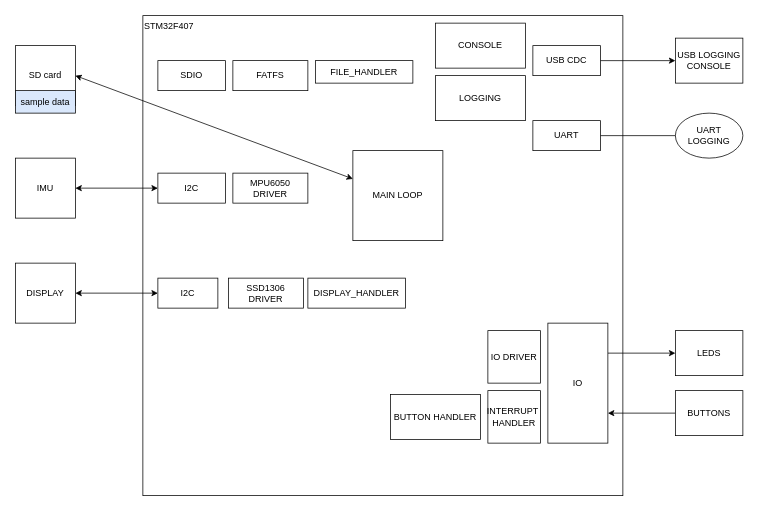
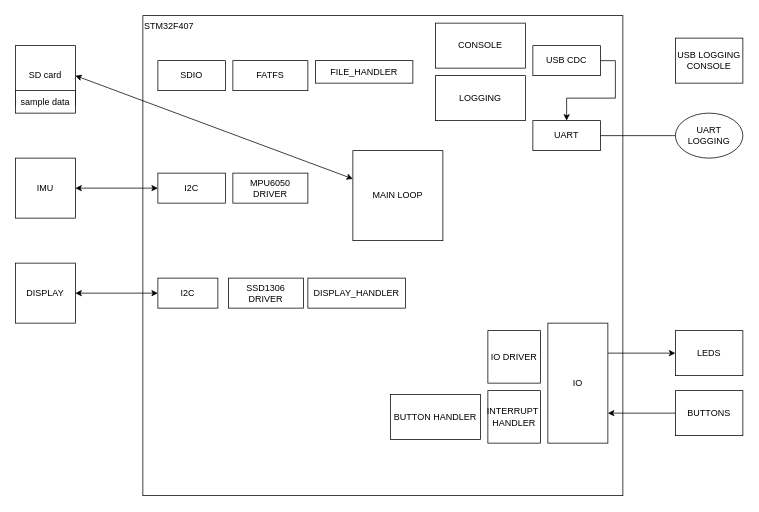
edge "USB CDC" -> "USB LOGGING CONSOLE": now "USB CDC" -> "UART"
node "sample data": fillcolor #dae8fc -> #ffffff
